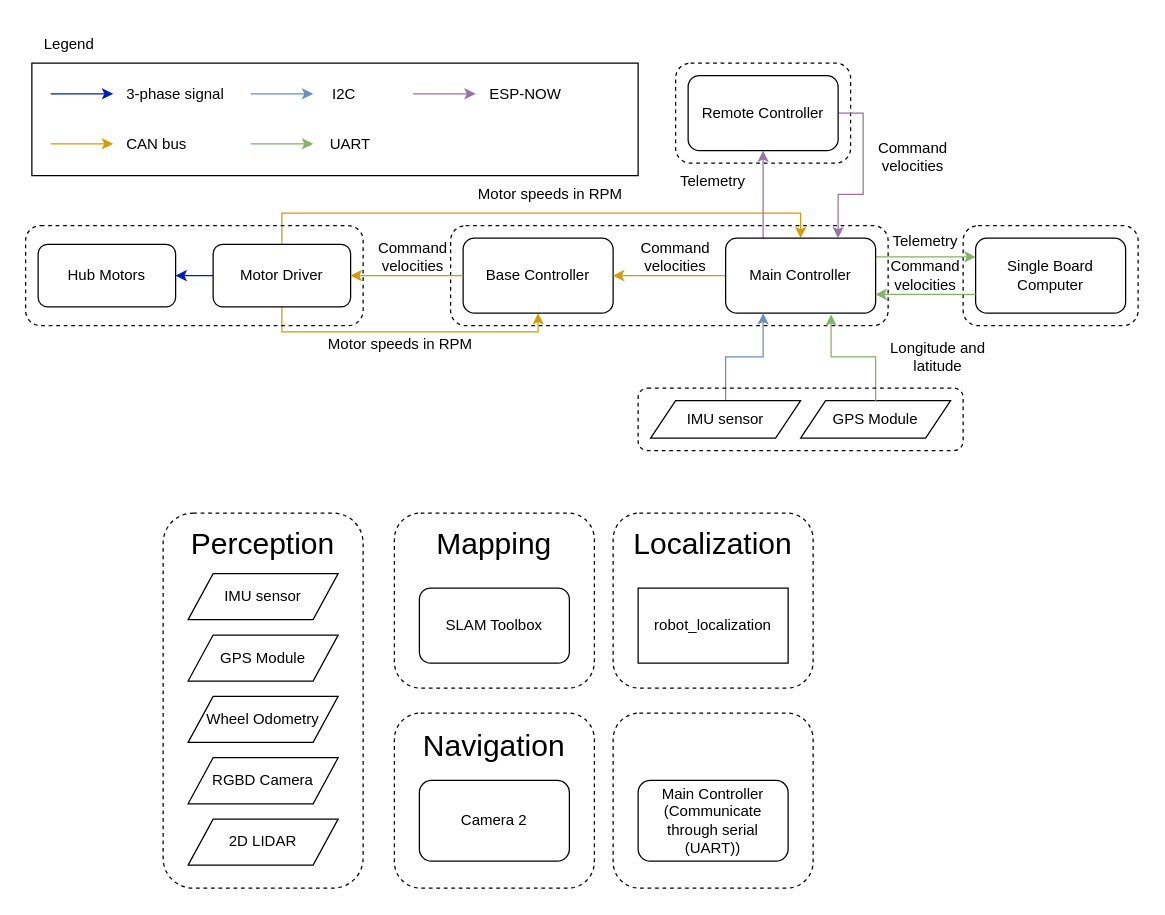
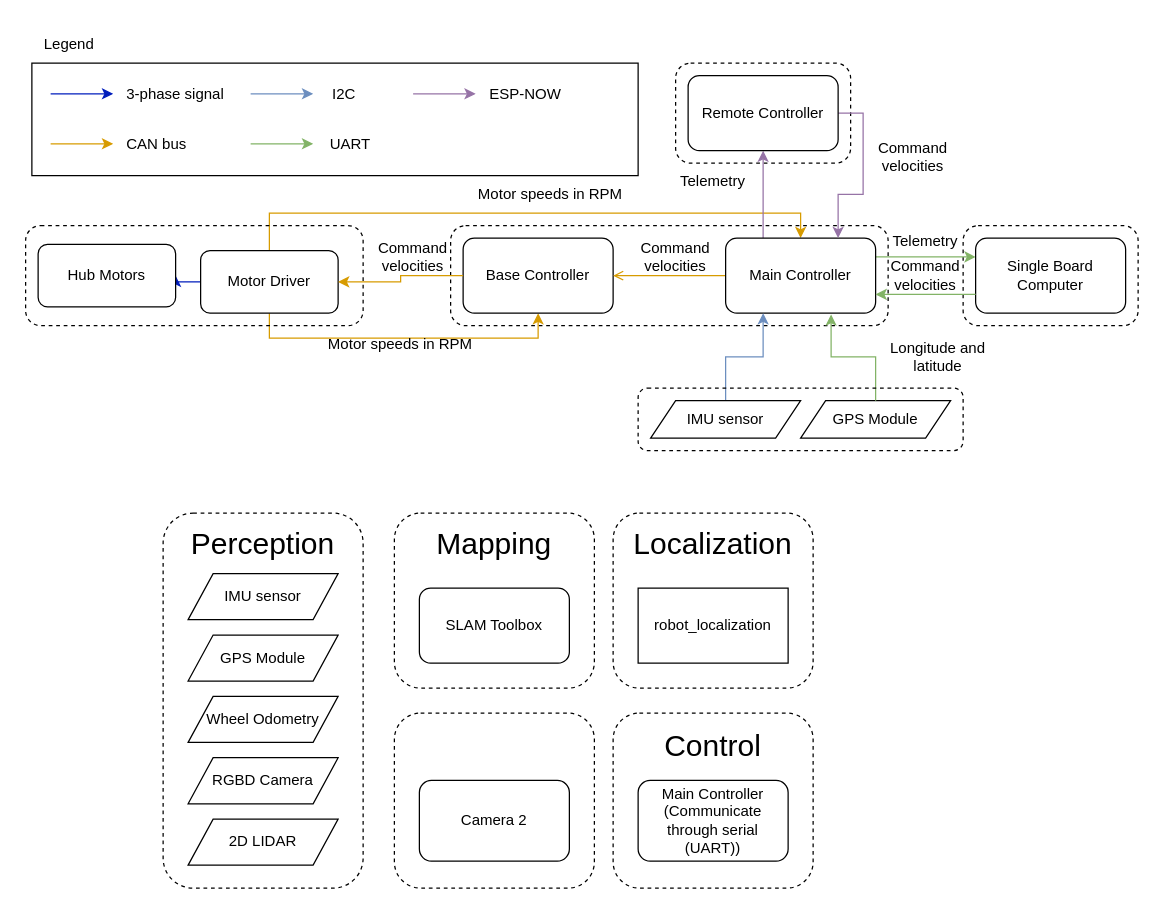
node "Motor Driver": moved (282, 276) -> (269, 282)
edge "Main Controller" -> "Base Controller": arrowhead classic -> open
node "Navigation": removed
node "Control": added
